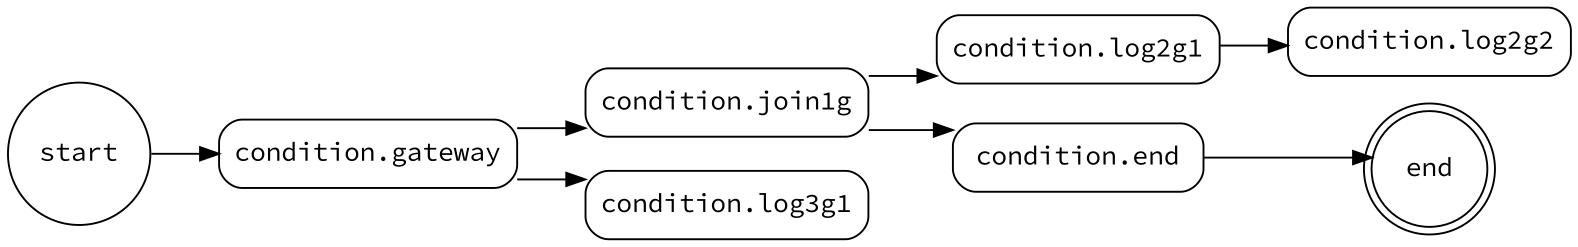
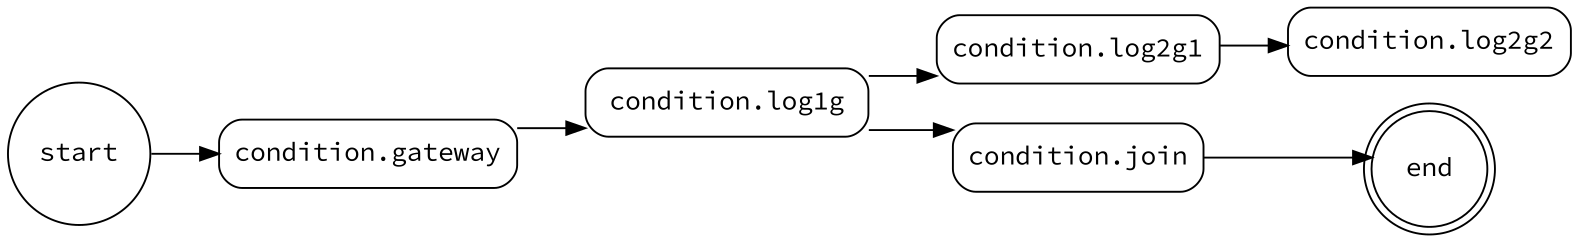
node "condition.join1g": label "condition.join1g" -> "condition.log1g"
node "condition.end": label "condition.end" -> "condition.join"
node "condition.log3g1": removed
